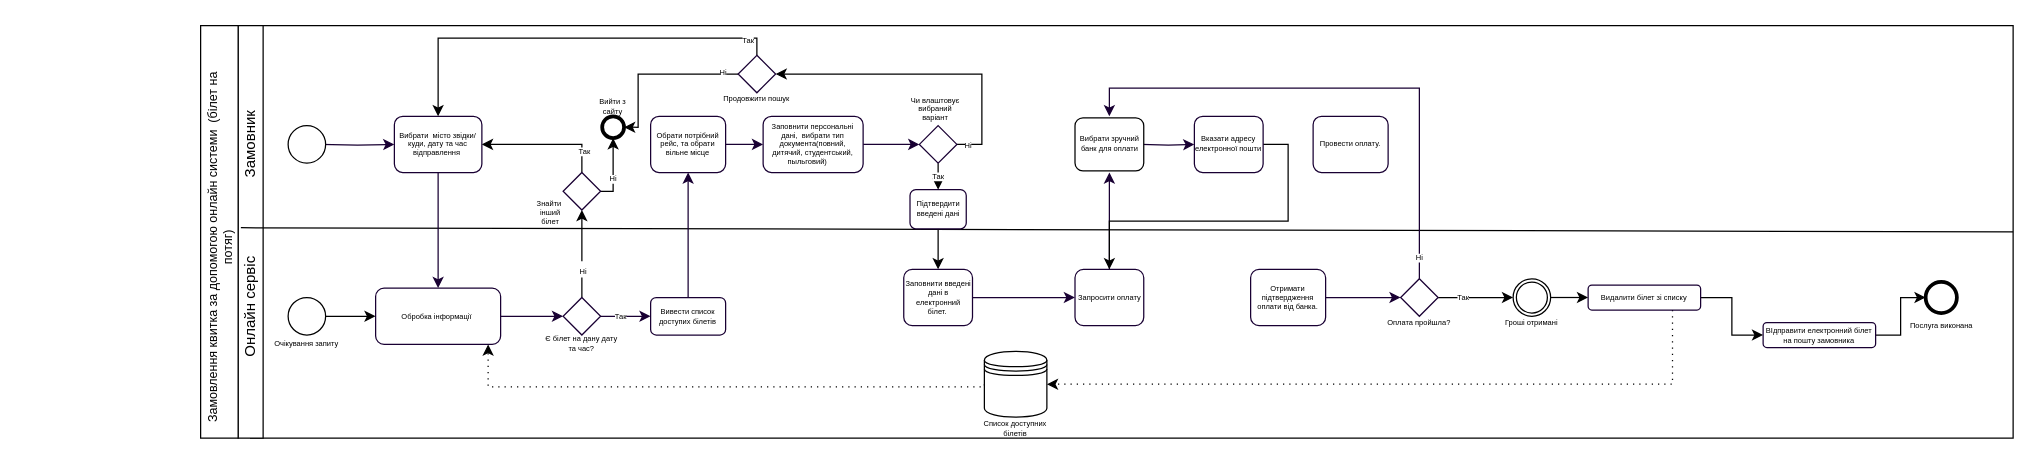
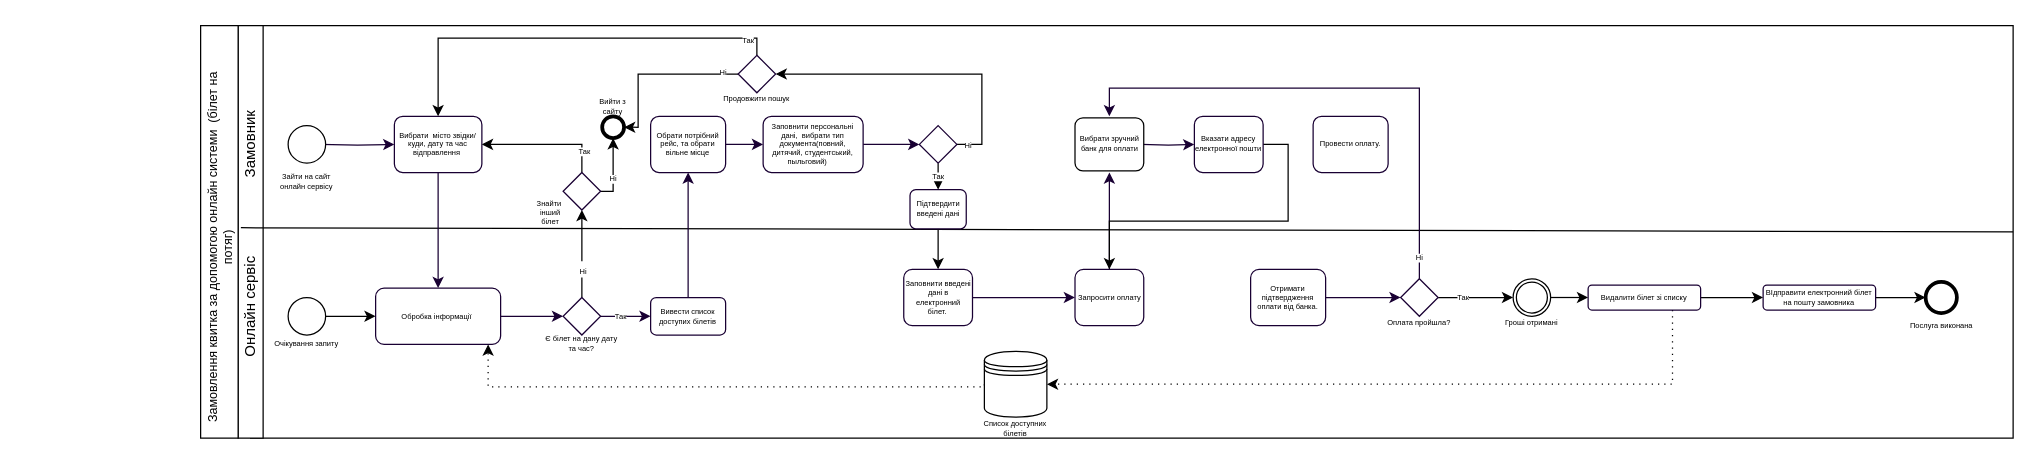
node "Чи влаштовує вибраний варіант": removed
node "Зайти на сайт онлайн сервісу": added
node "ВІдправити електронний білет на пошту замовника": moved (1819, 335) -> (1819, 298)
